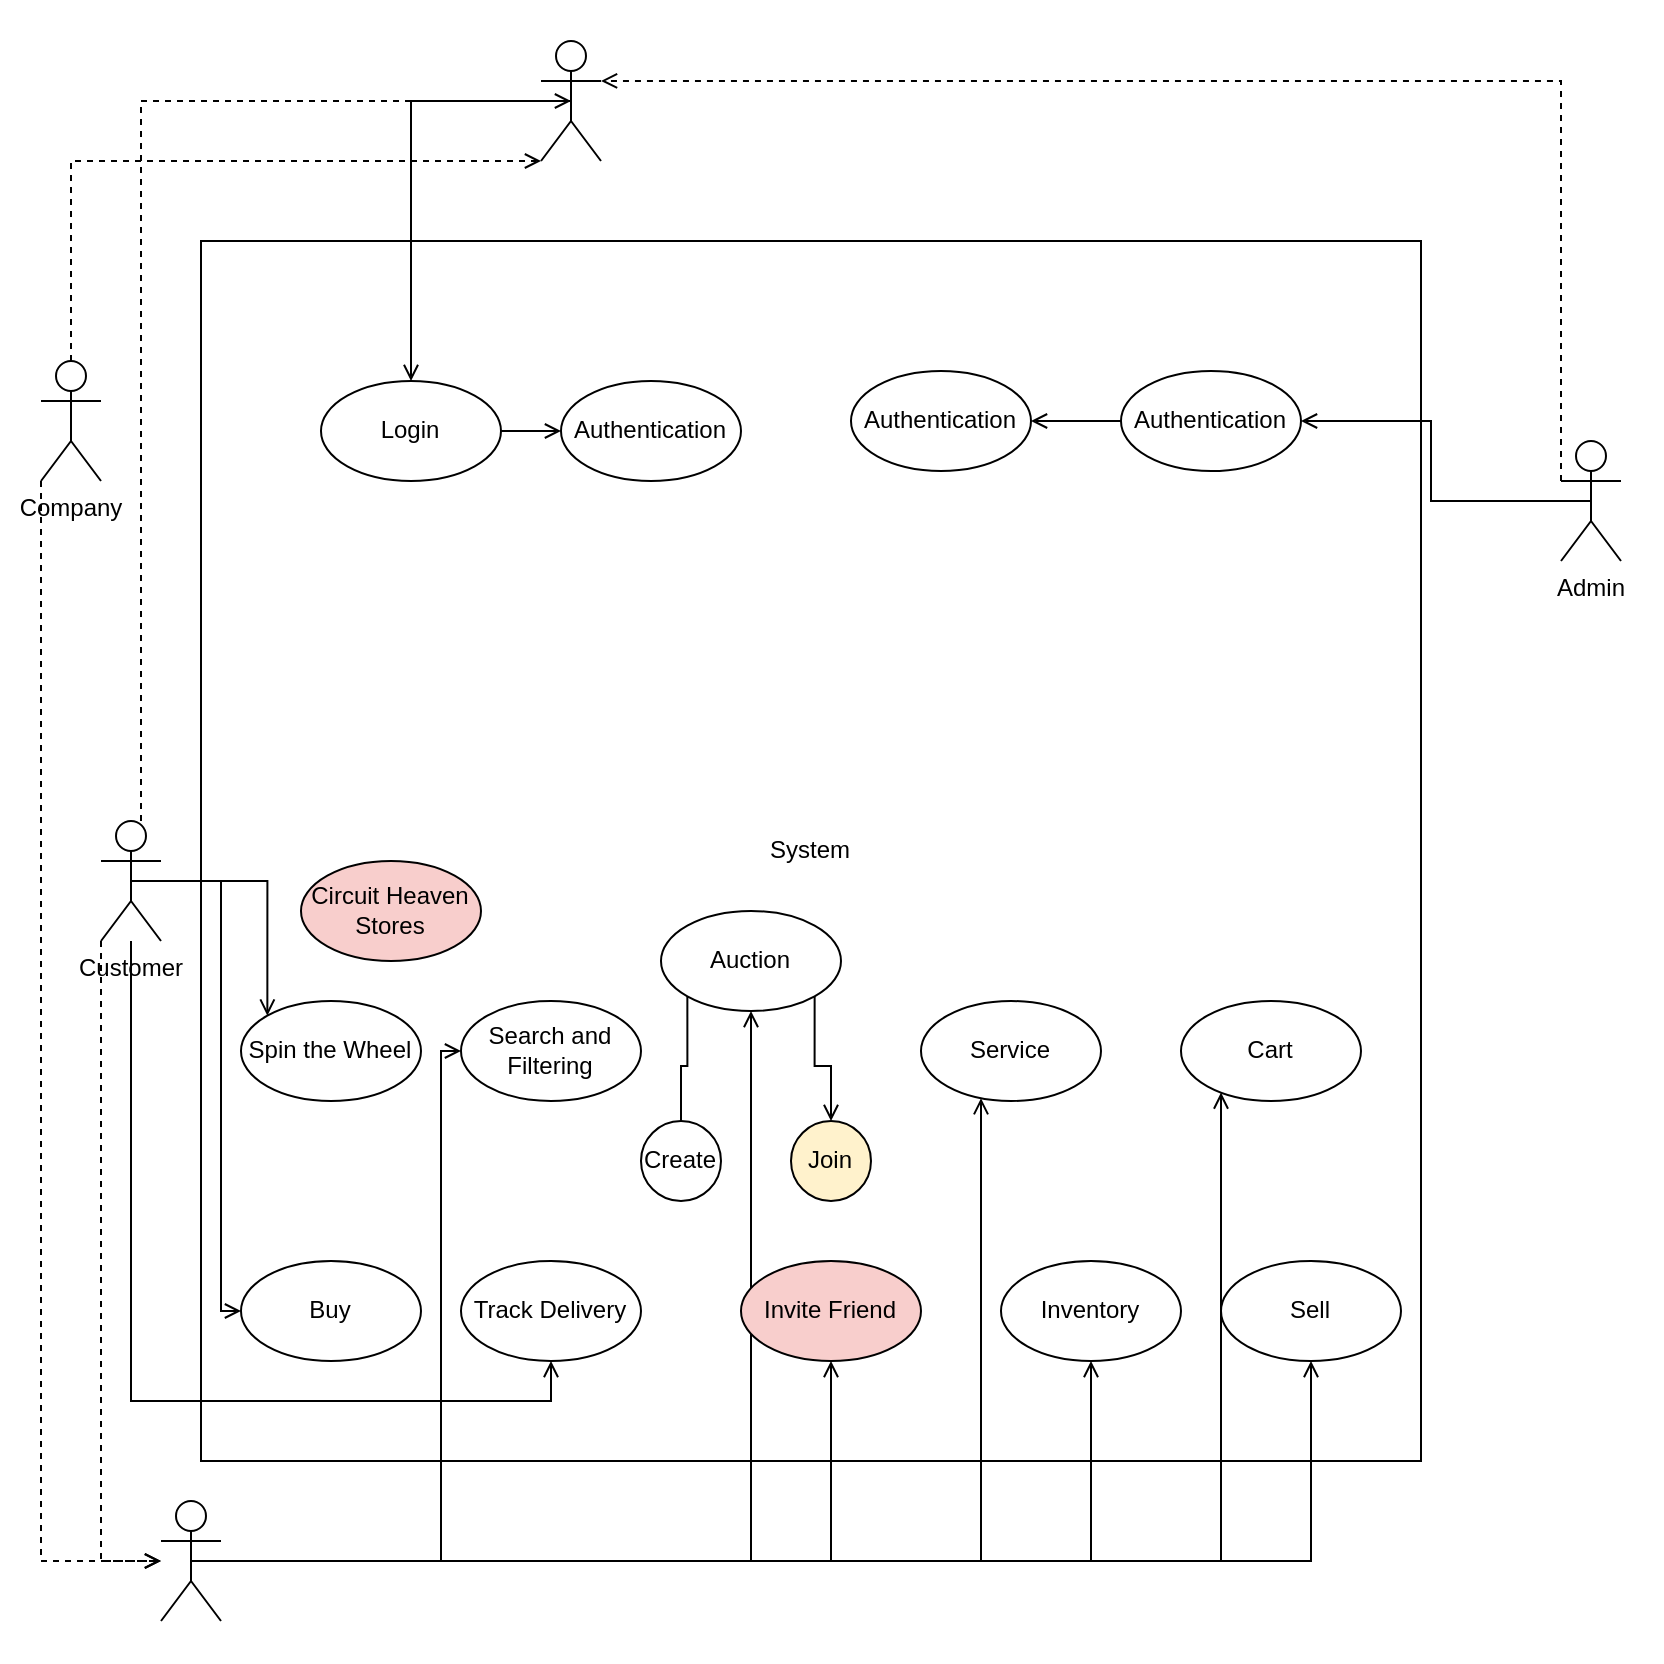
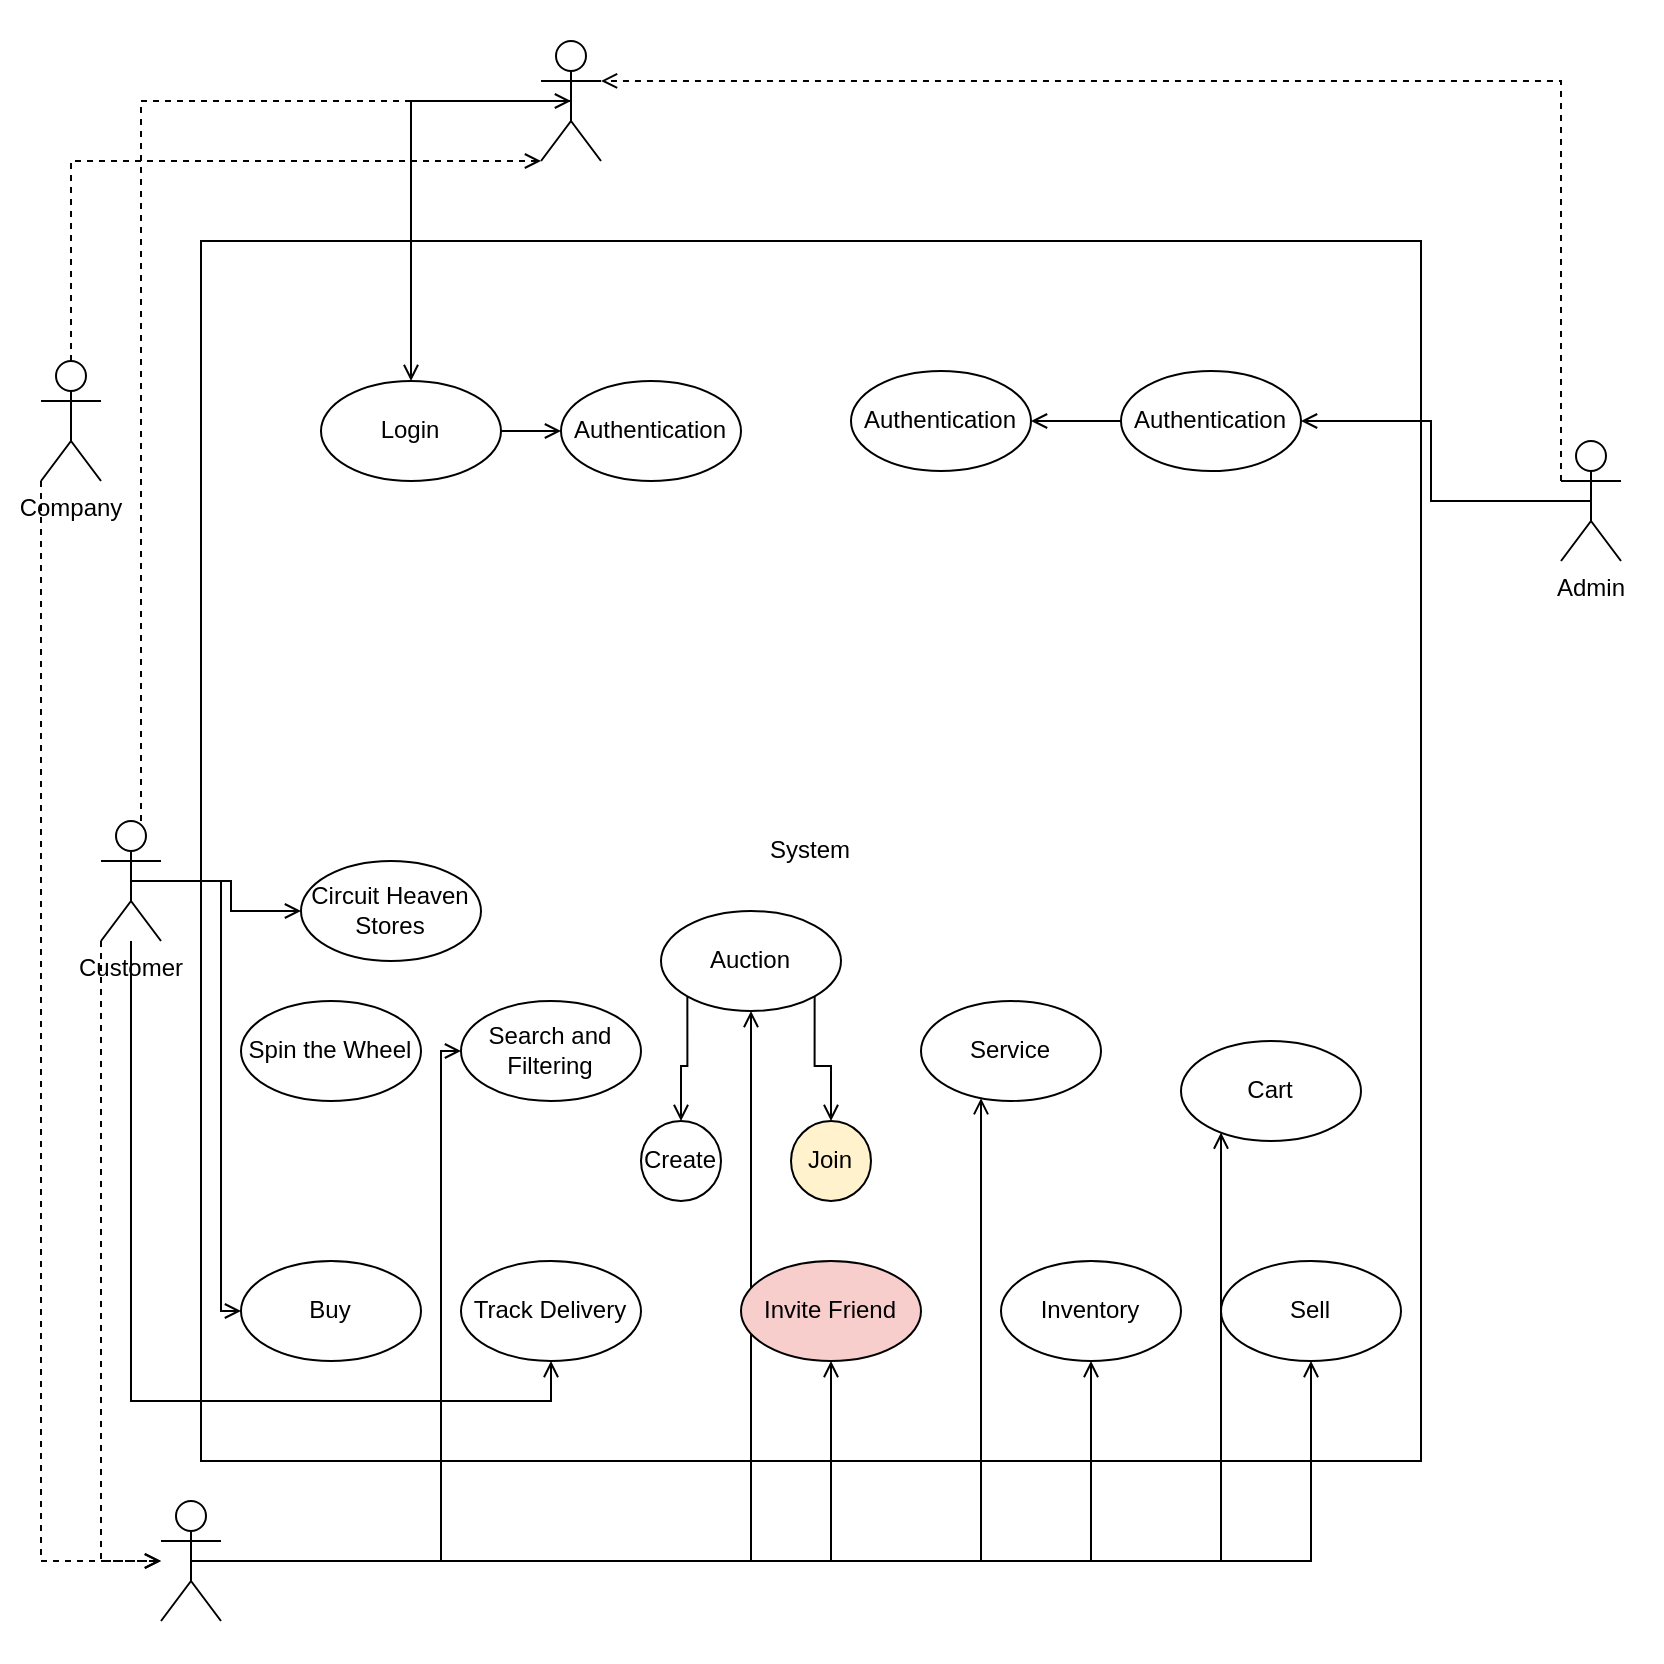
node "Circuit Heaven Stores": fillcolor #f8cecc -> #ffffff
edge "Customer" -> "Spin the Wheel": now "Customer" -> "Circuit Heaven Stores"
node "Cart": moved (1271, 1051) -> (1271, 1091)
edge "Auction" -- "Create": arrowhead none -> open
